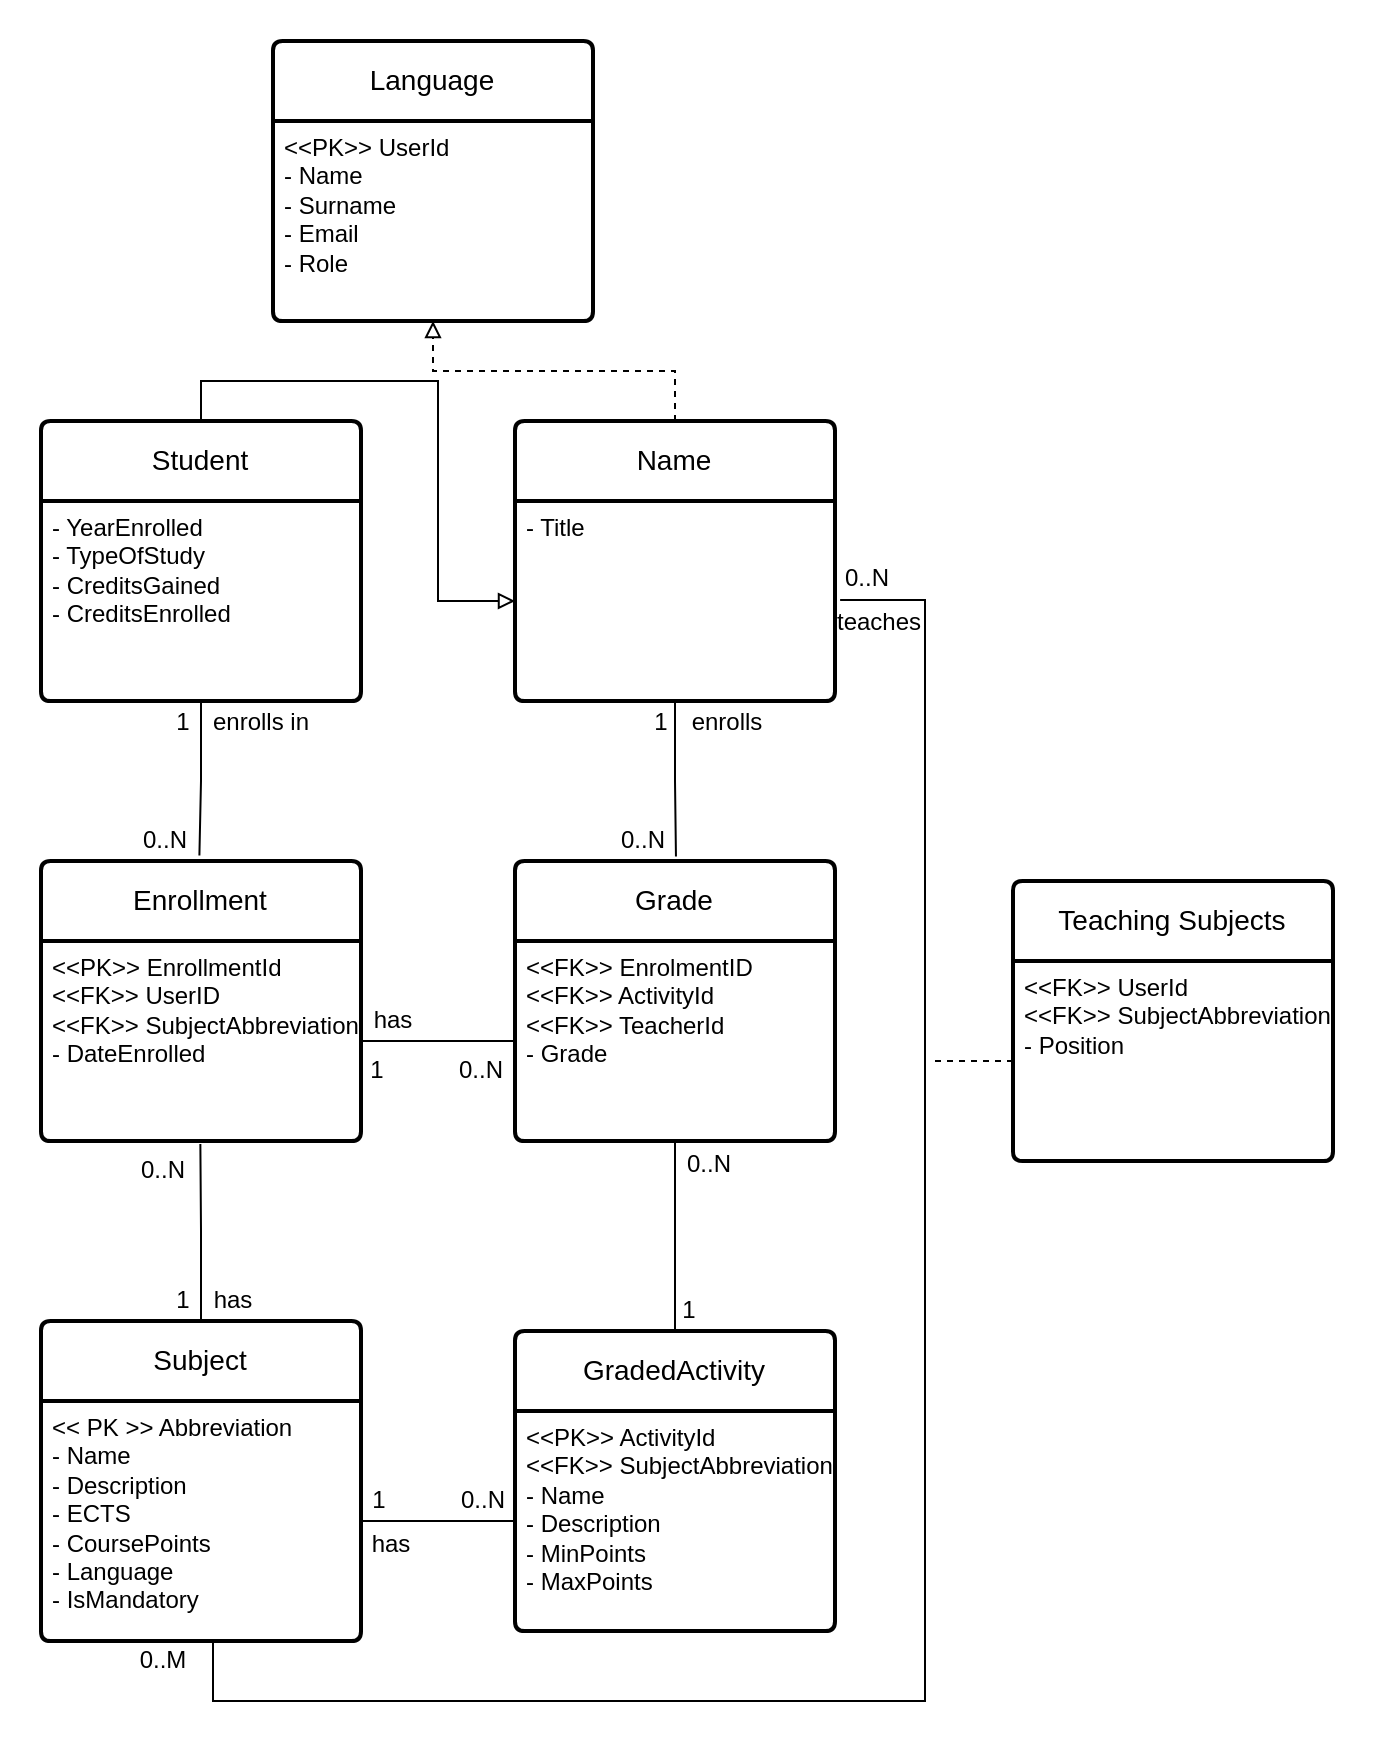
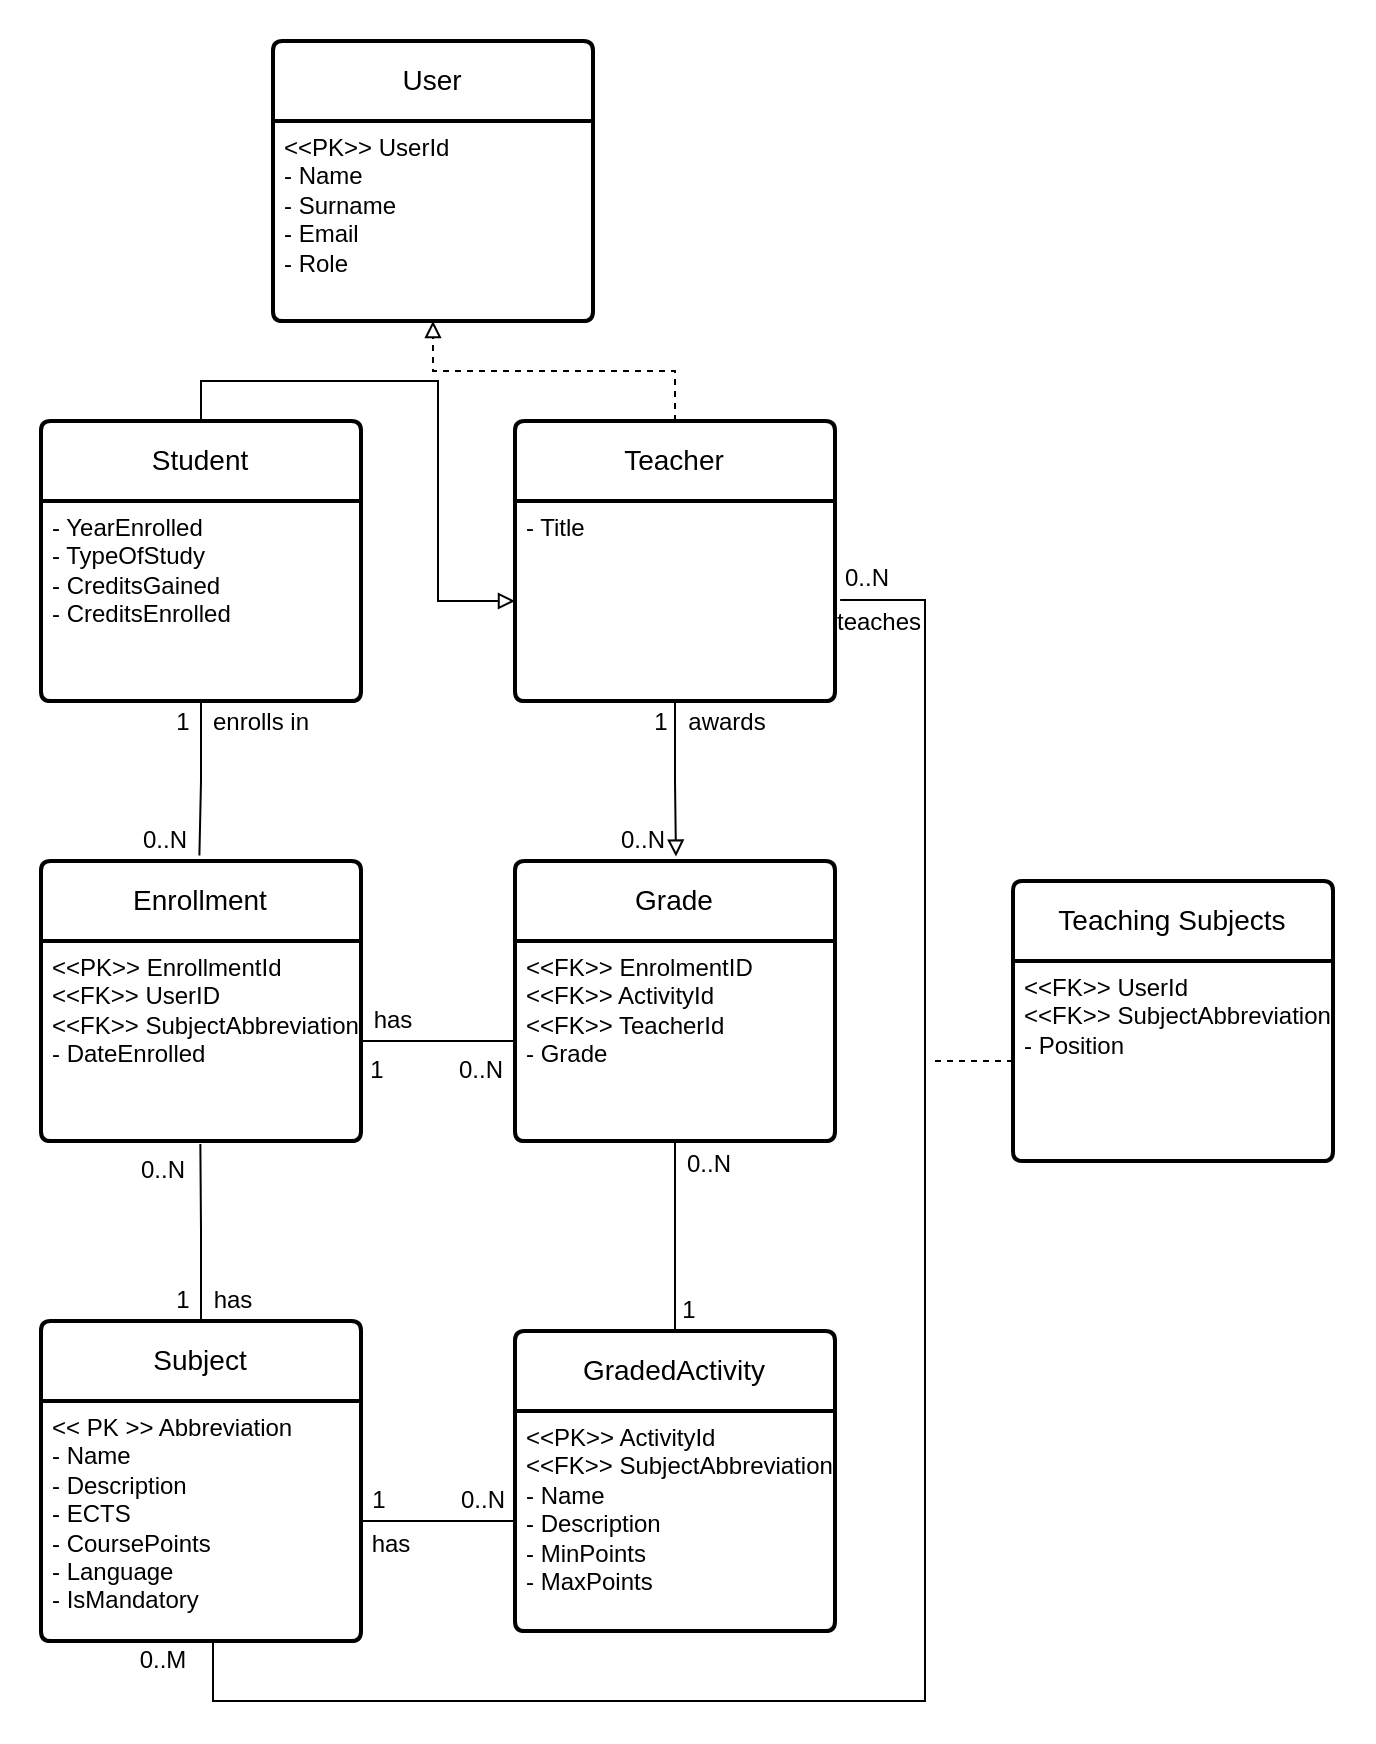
node "Language": label "Language" -> "User"
node "Name": label "Name" -> "Teacher"
node "enrolls": label "enrolls" -> "awards"
edge "- Title" -- "Grade": arrowhead none -> block
